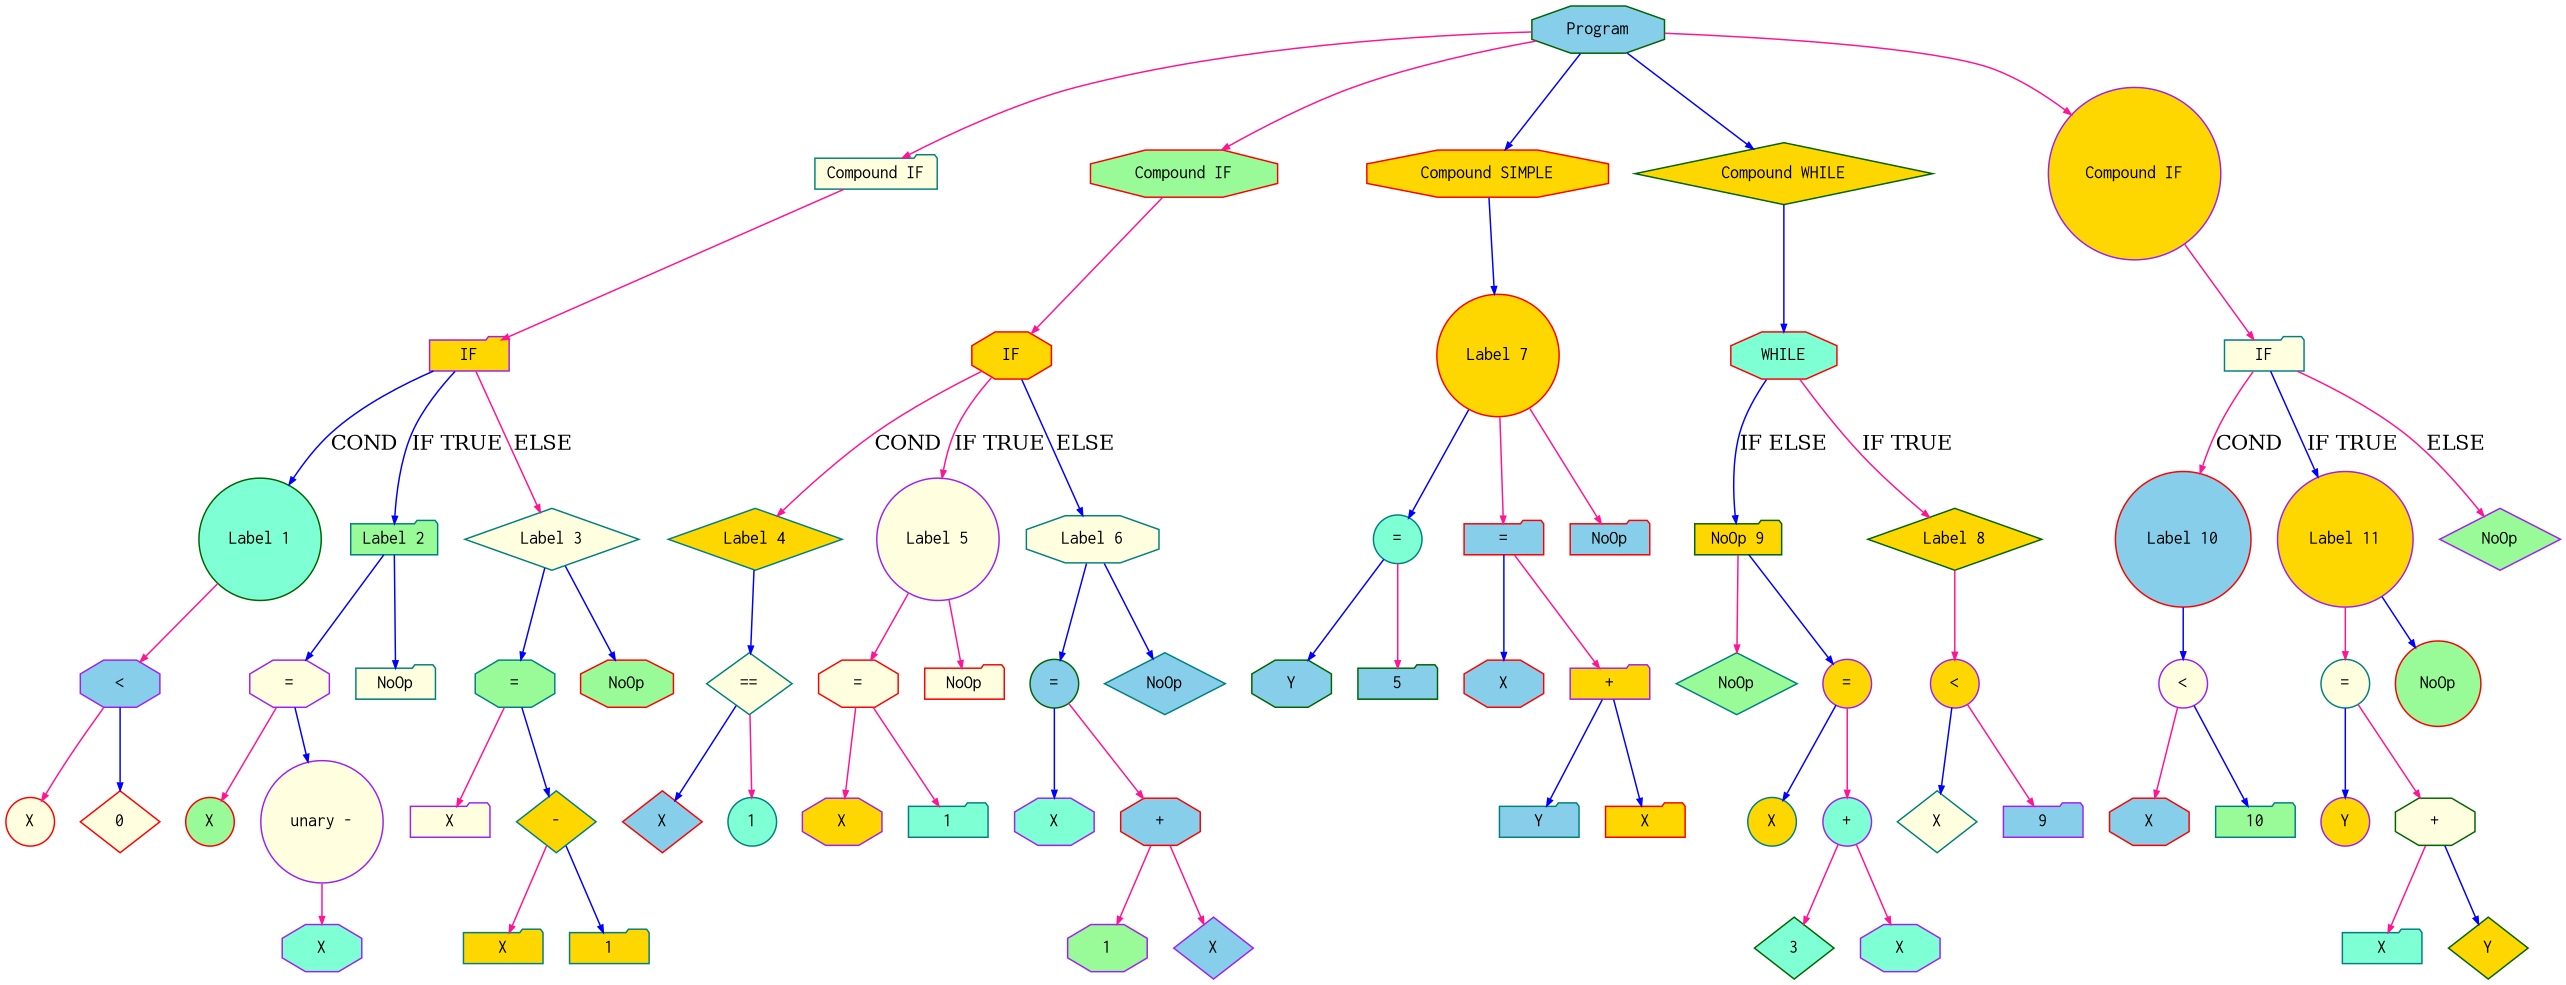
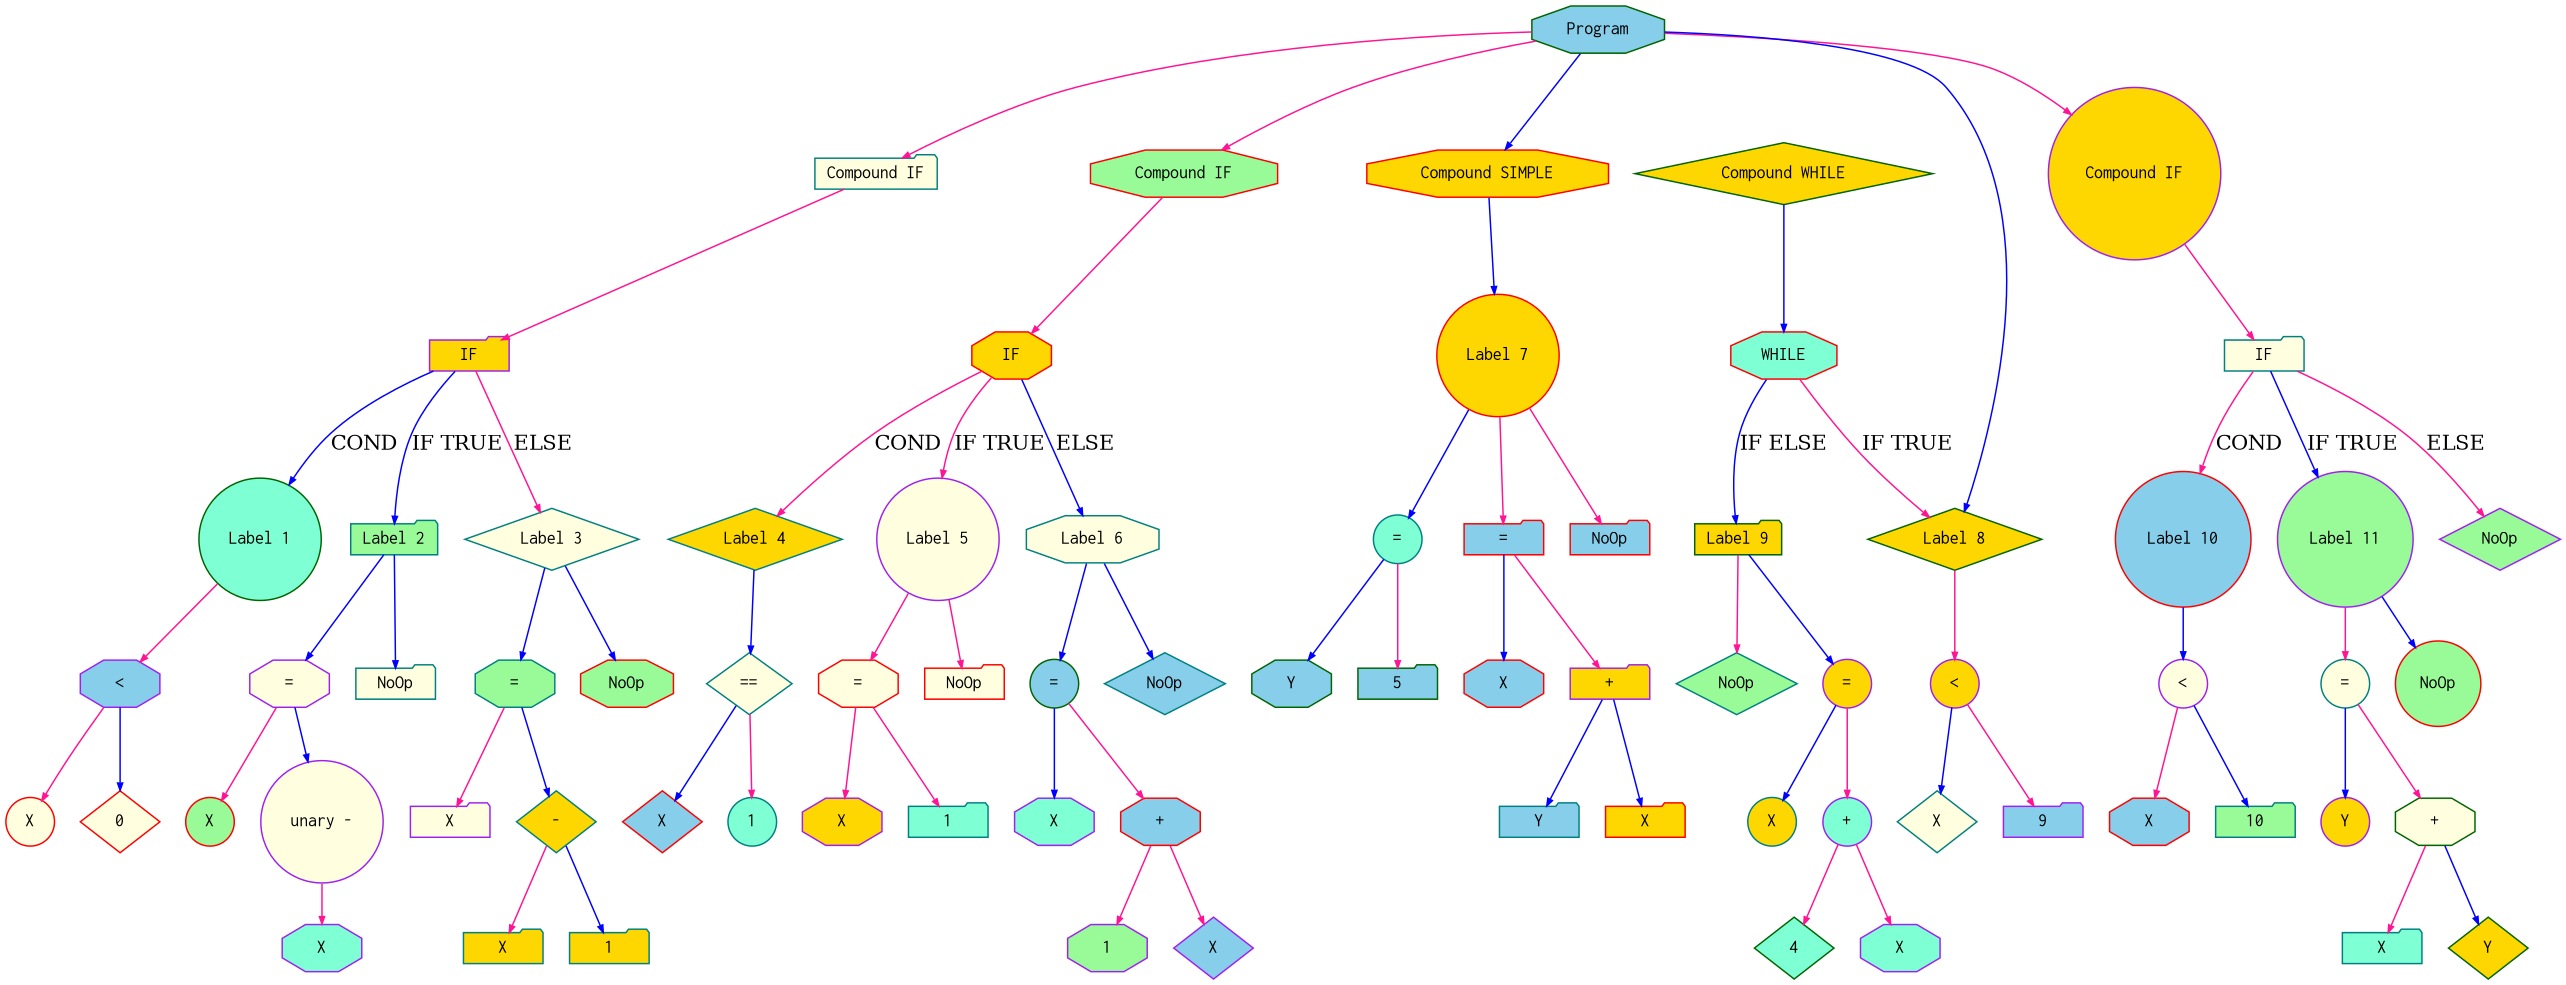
edge "Program" -> "Compound WHILE": now "Program" -> "Label 8"
node "NoOp 9": label "NoOp 9" -> "Label 9"
node "Label 11": fillcolor gold -> palegreen
node "3": label "3" -> "4"
